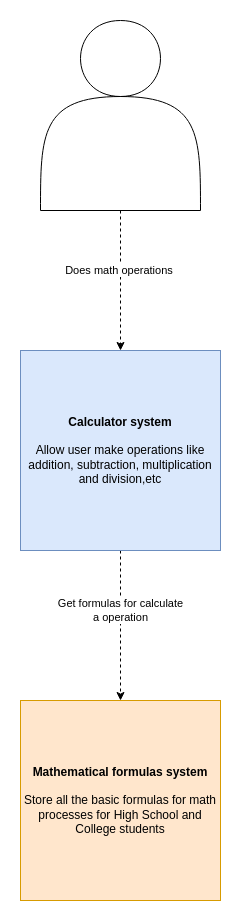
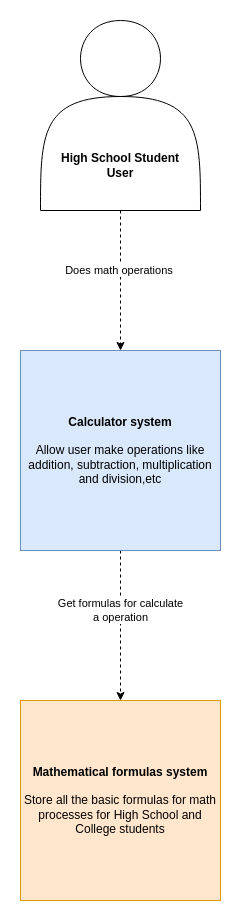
node "High School Student User": added
